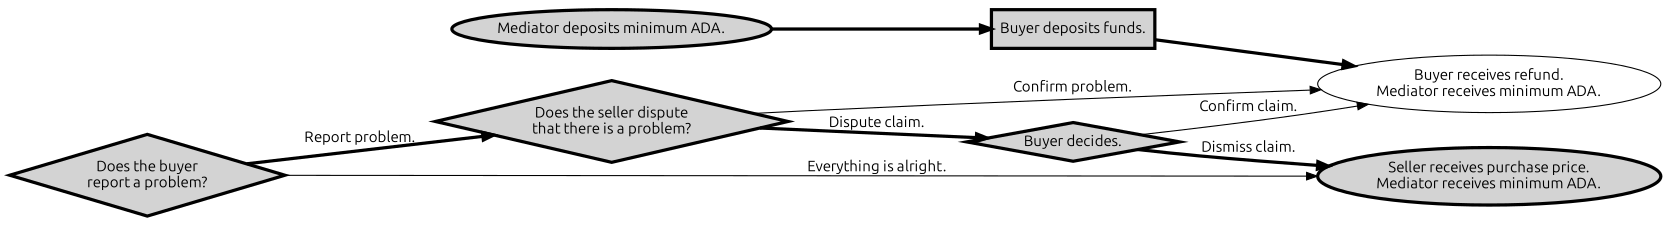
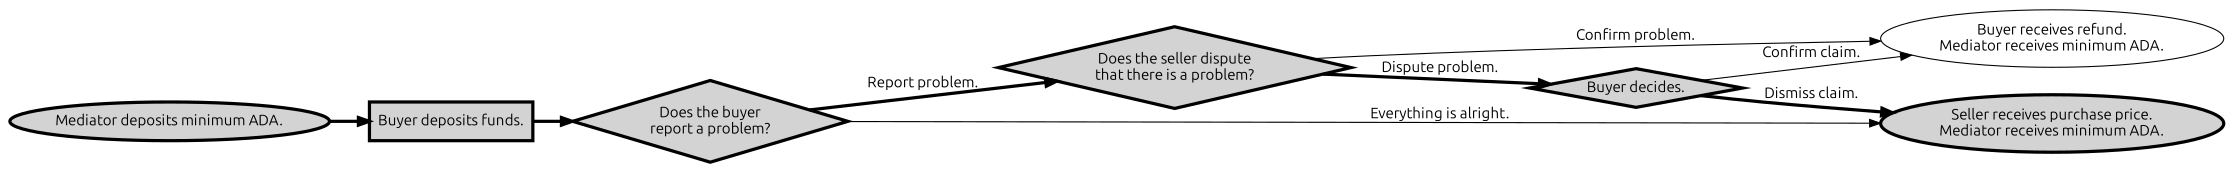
edge "Buyer deposits funds." -> "Buyer receives refund. Mediator receives minimum ADA.": now "Buyer deposits funds." -> "Does the buyer report a problem?"
edge "Does the seller dispute that there is a problem?" -> "Buyer decides.": label "Dispute claim." -> "Dispute problem."
